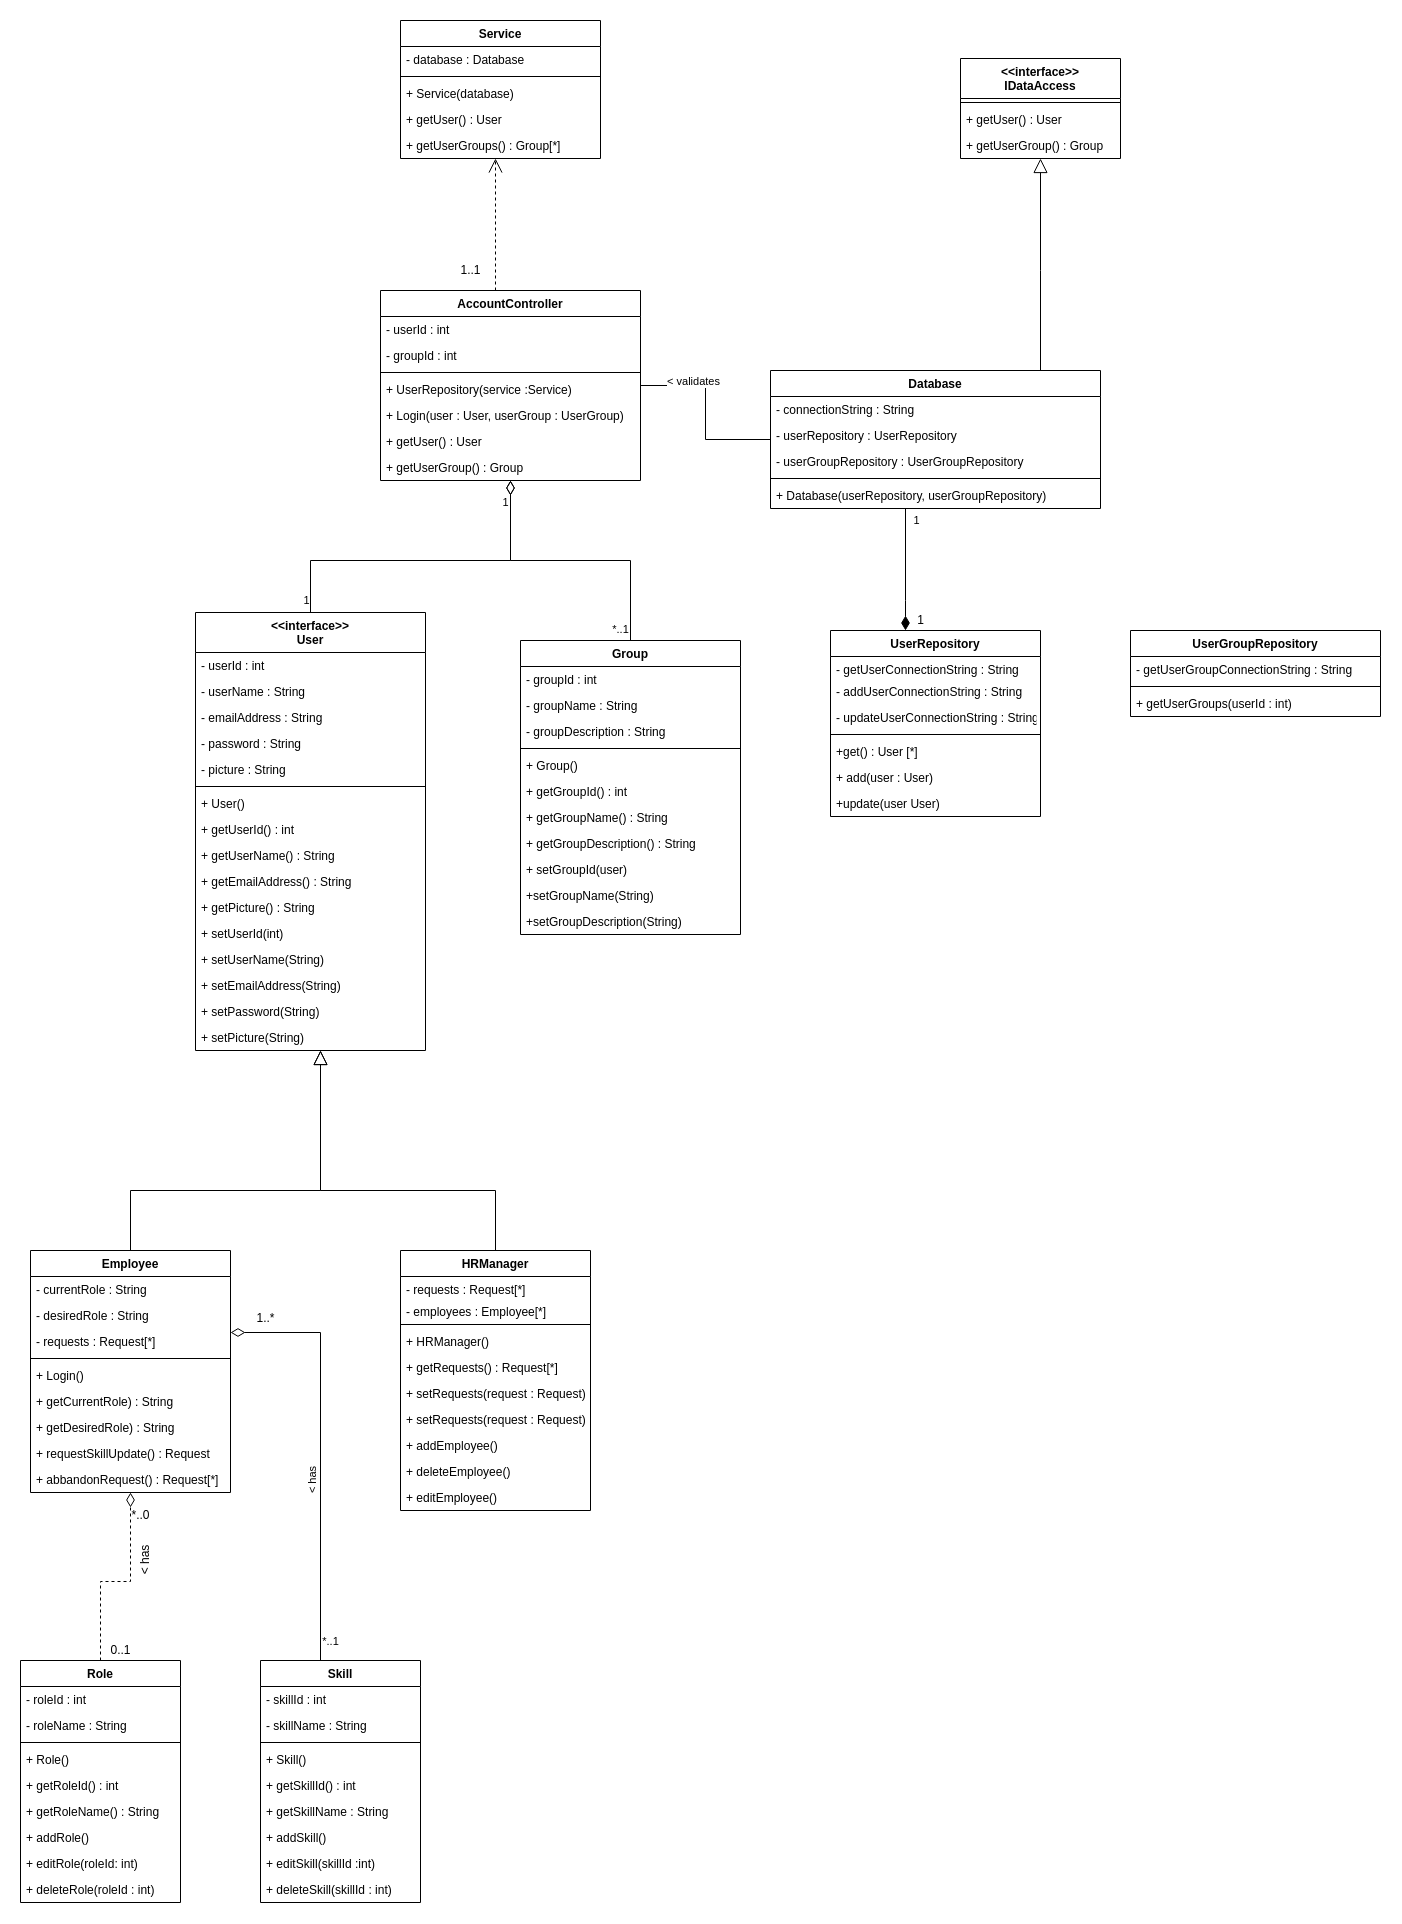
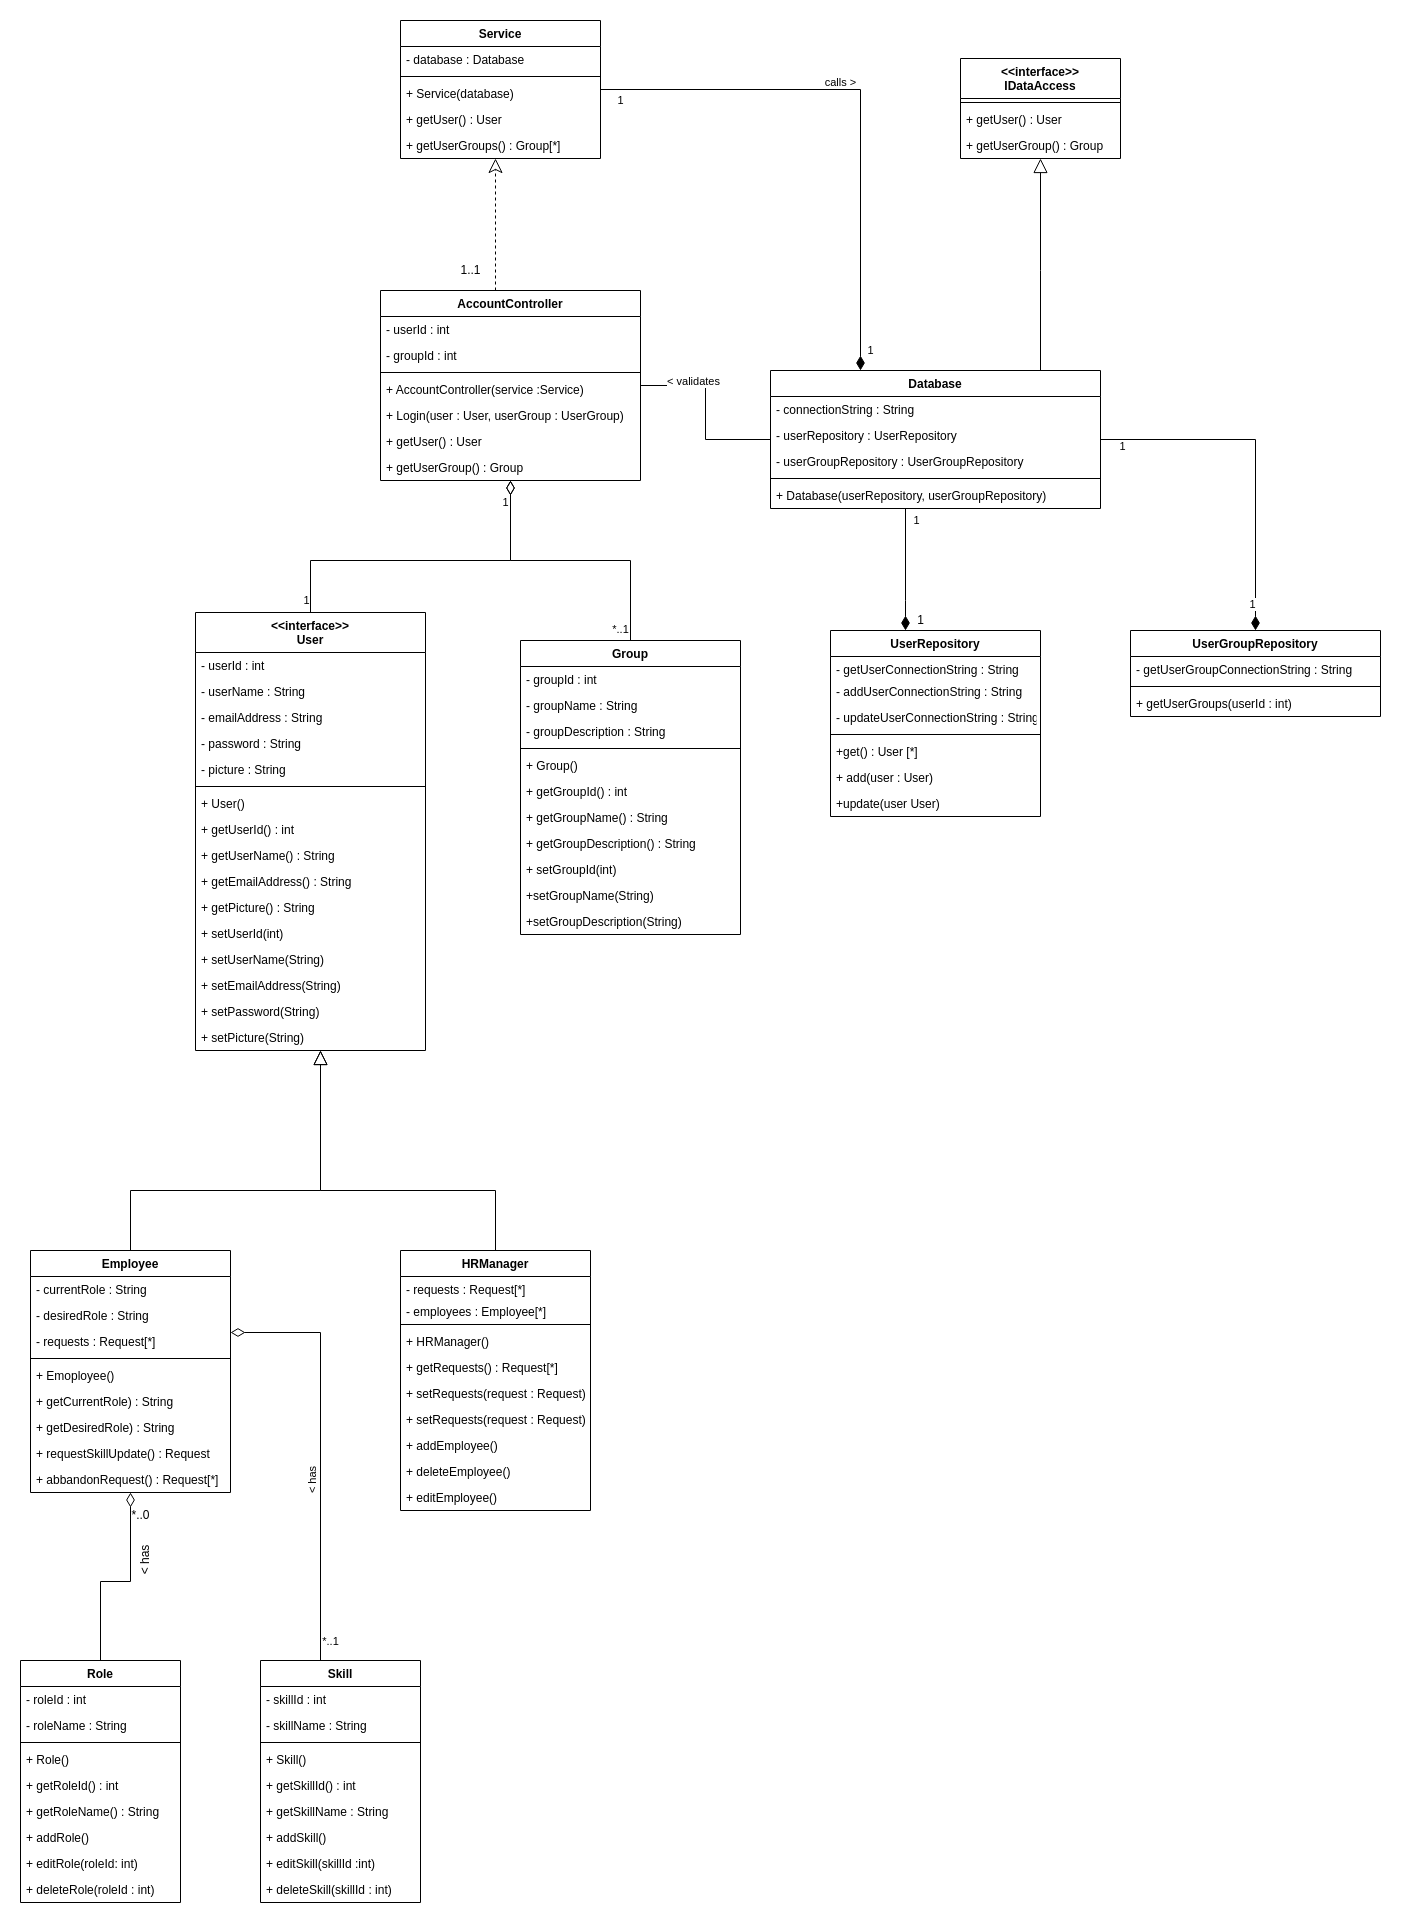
edge "Service" -> "Database": added, labels "1", "calls >", "1"
edge "AccountController" -> "Service": arrowhead open -> classic
node "+ UserRepository(service :Service)": label "+ UserRepository(service :Service)" -> "+ AccountController(service :Service)"
edge "Database" -> "UserGroupRepository": added, labels "1", "1"
node "+ setGroupId(user)": label "+ setGroupId(user)" -> "+ setGroupId(int)"
node "1..*": removed
node "+ Login()": label "+ Login()" -> "+ Emoployee()"
edge "Role" -> "Employee": style dashed -> solid
node "0..1": removed
